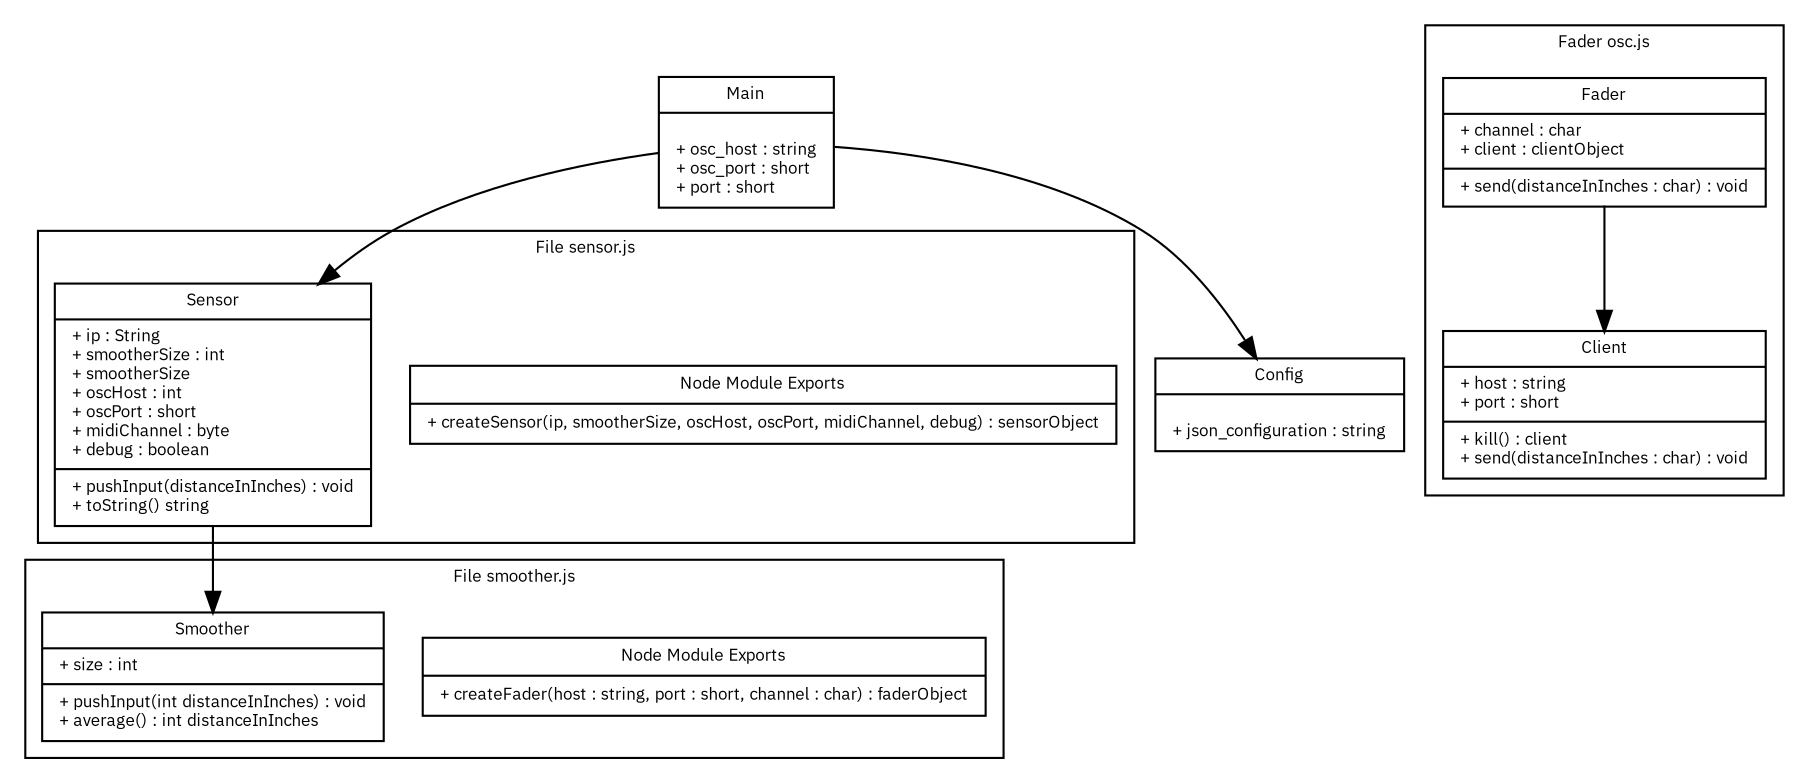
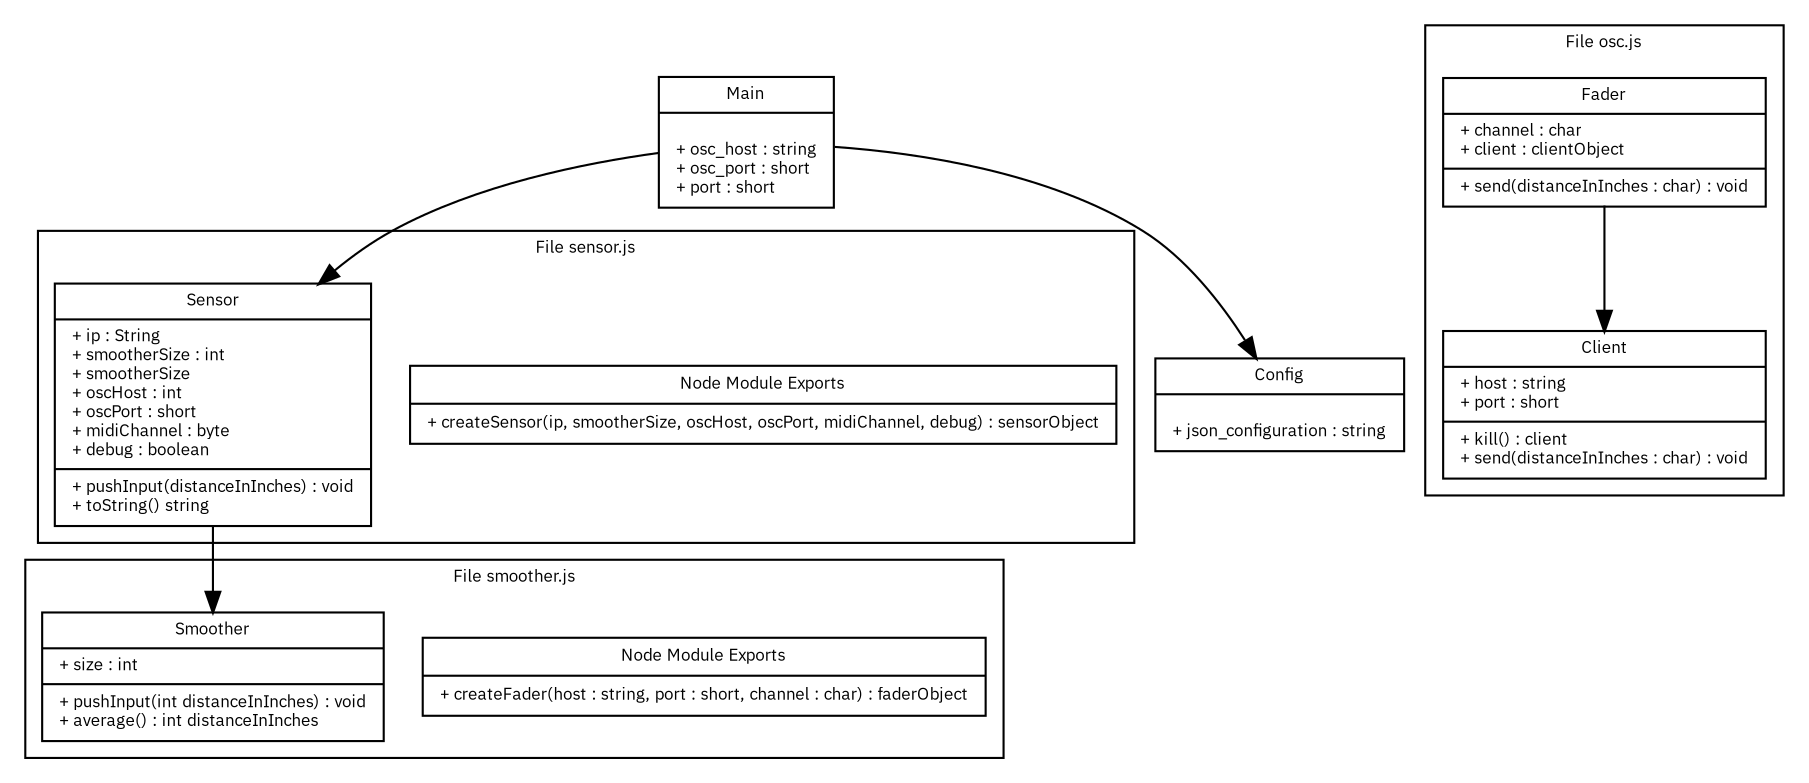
cluster "Fader osc.js": label "Fader osc.js" -> "File osc.js"
